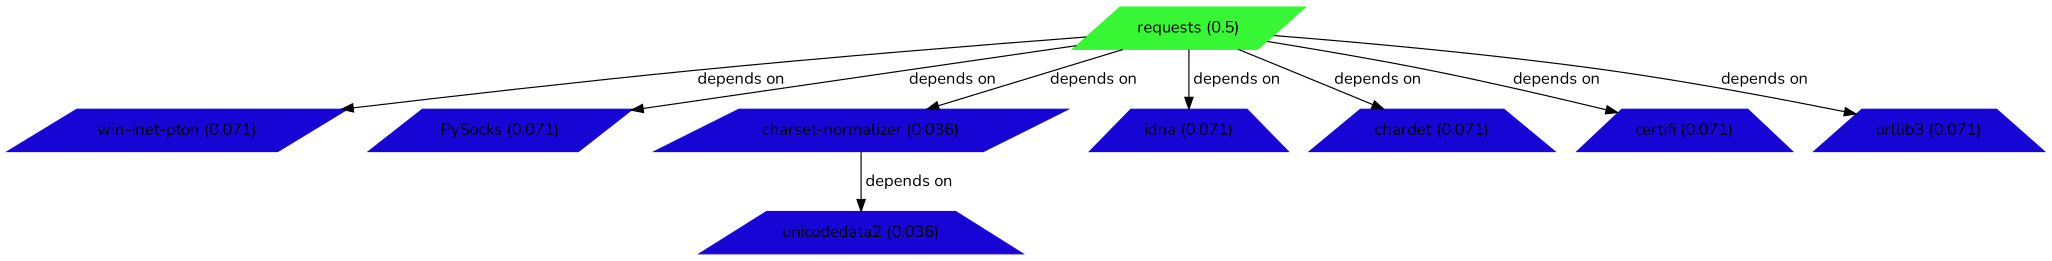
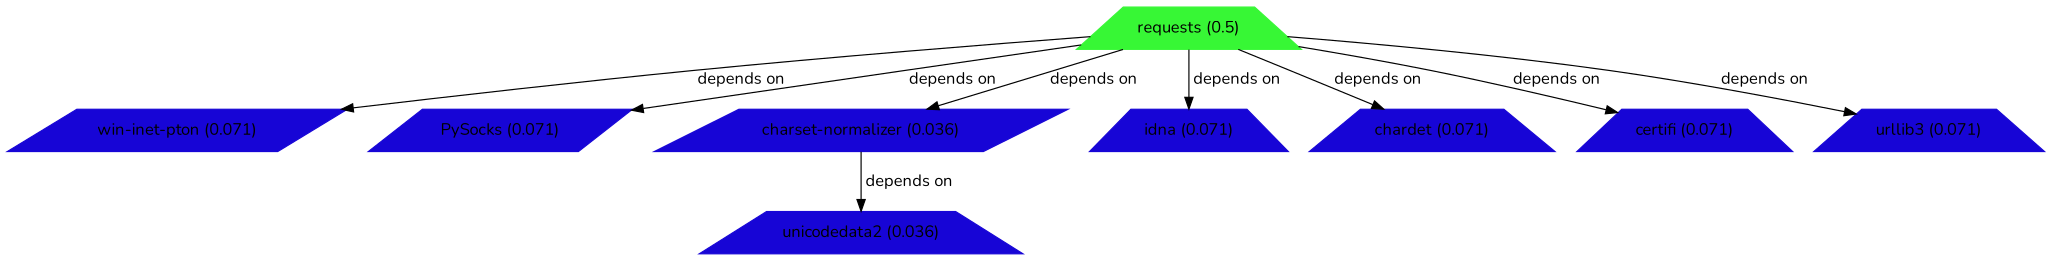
node "requests (0.5)": shape parallelogram -> trapezium
